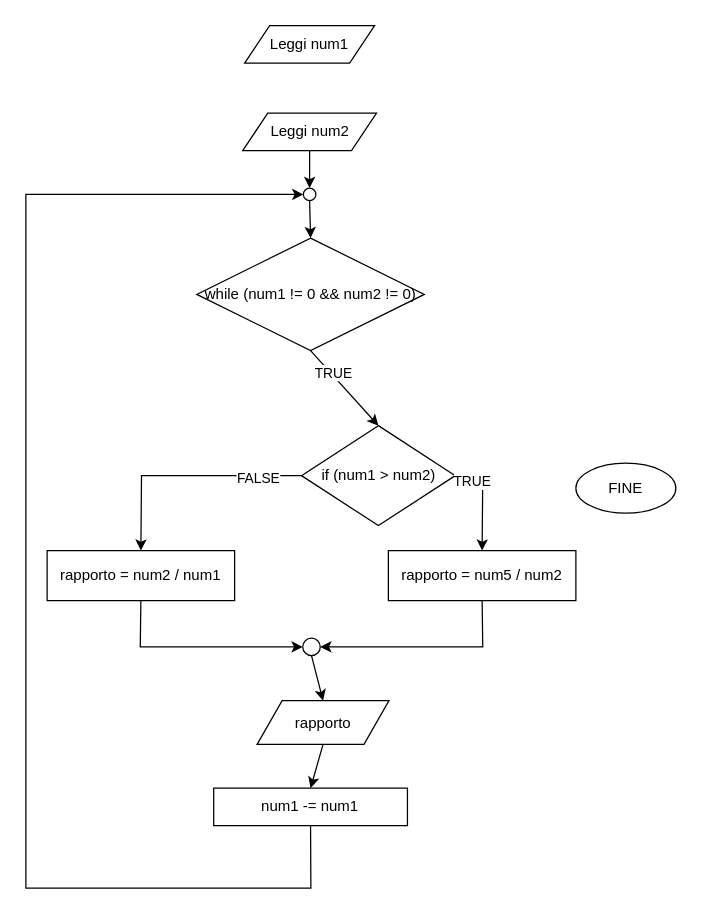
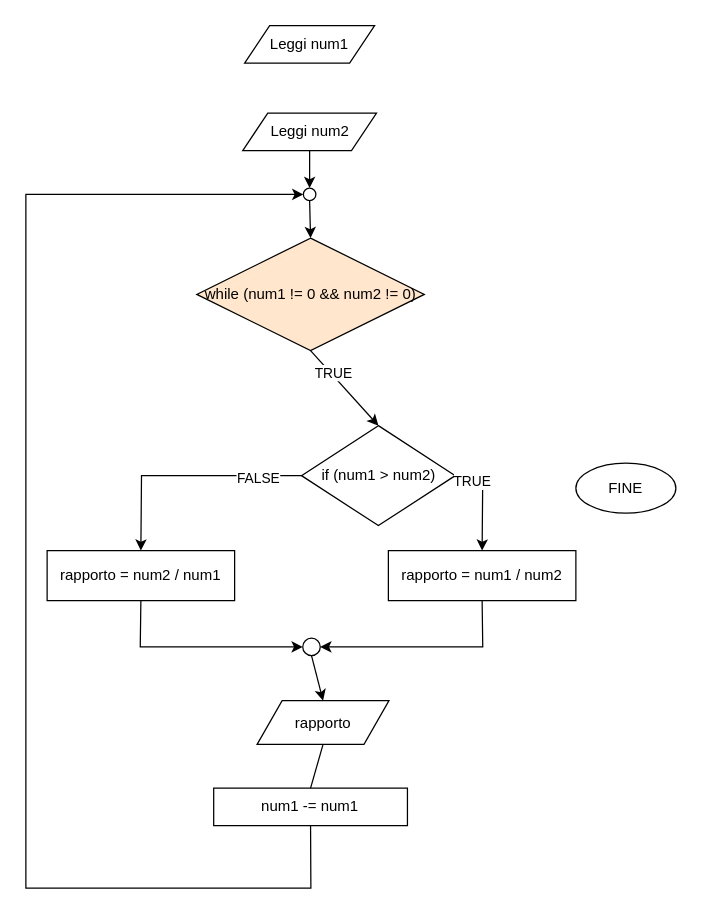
node "while (num1 != 0 && num2 != 0)": fillcolor #ffffff -> #ffe6cc
node "rapporto = num5 / num2": label "rapporto = num5 / num2" -> "rapporto = num1 / num2"
edge "rapporto" -> "num1 -= num1": arrowhead classic -> none
